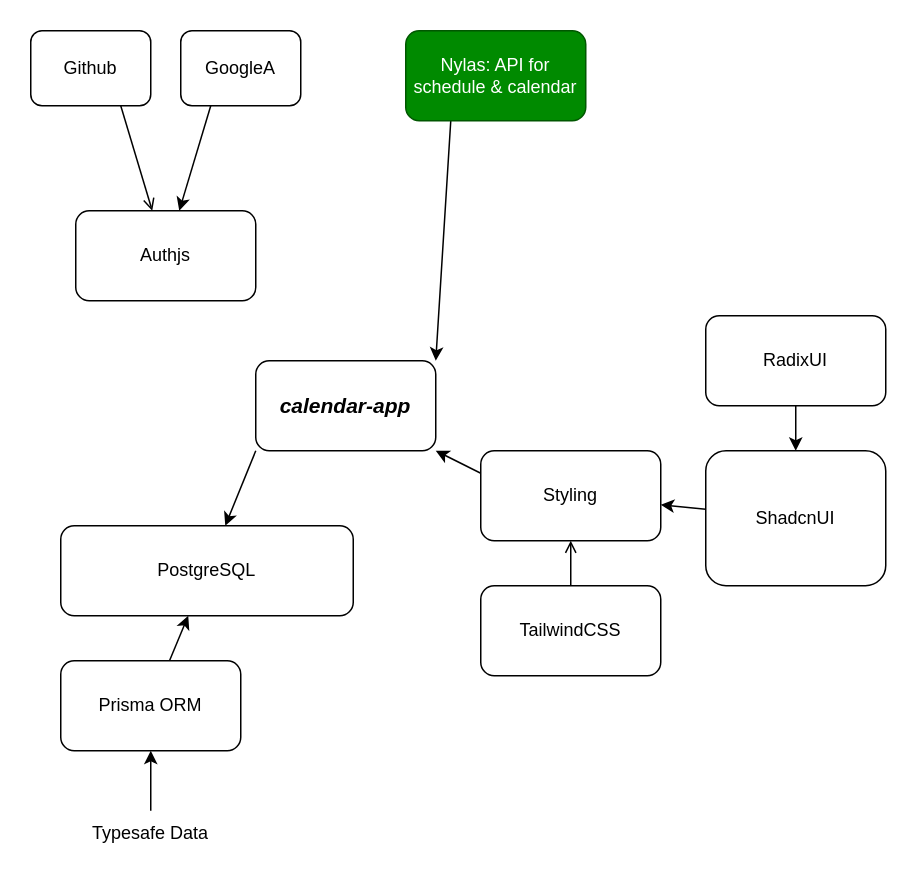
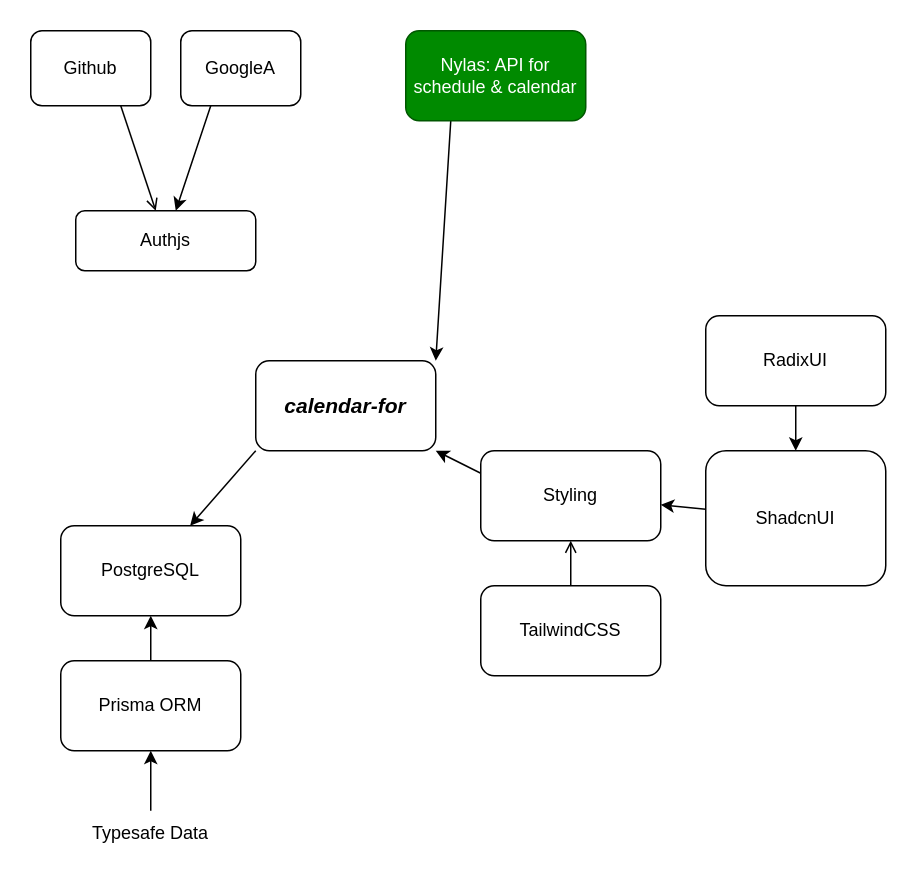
node "Authjs": size 180x90 -> 180x60
node "calendar-app": label "calendar-app" -> "calendar-for"
node "PostgreSQL": size 293x90 -> 180x90
